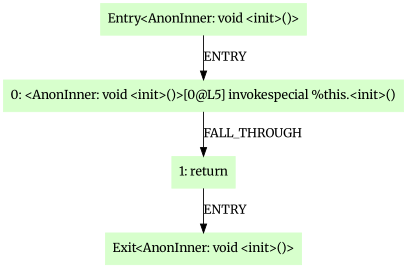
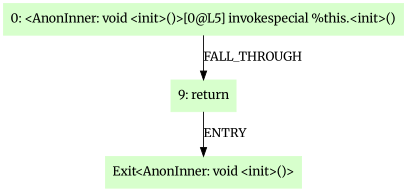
node "Entry<AnonInner: void <init>()>": removed
node "1: return": label "1: return" -> "9: return"
